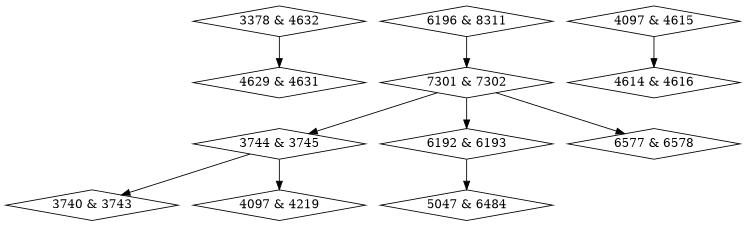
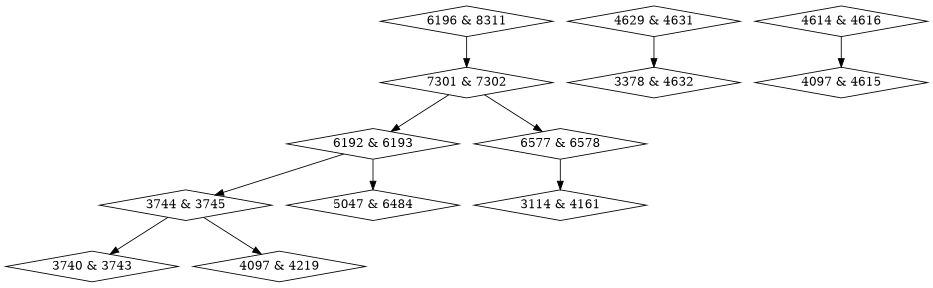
edge "3378 & 4632" -> "4629 & 4631": reversed
edge "4097 & 4615" -> "4614 & 4616": reversed
edge "7301 & 7302" -> "3744 & 3745": now "6192 & 6193" -> "3744 & 3745"
node "3114 & 4161": added
